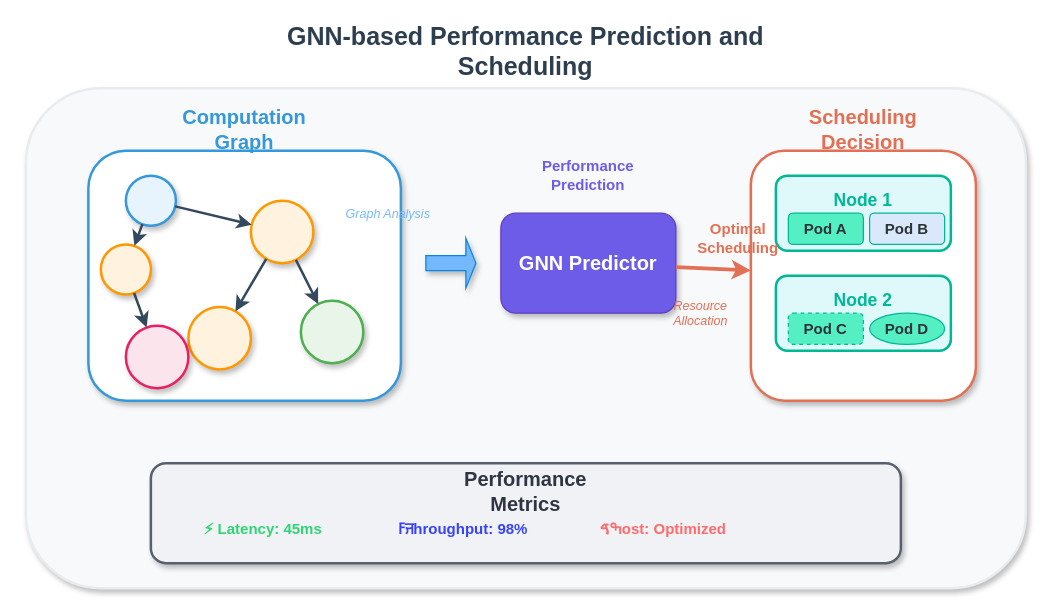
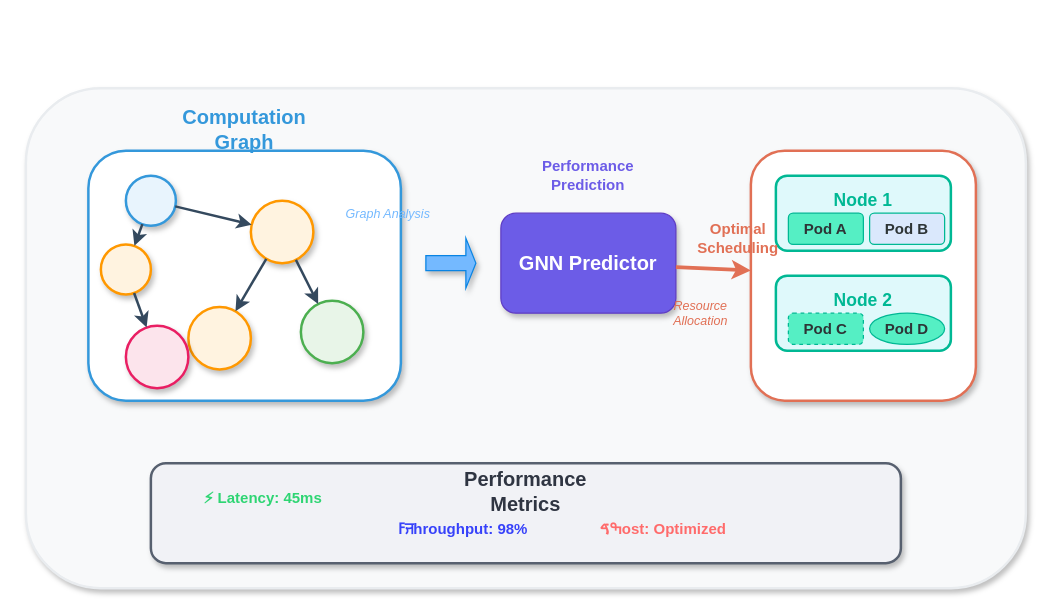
node "GNN-based Performance Prediction and Scheduling": removed
node "Scheduling Decision": removed
node "⚡ Latency: 45ms": moved (263, 529) -> (263, 498)
